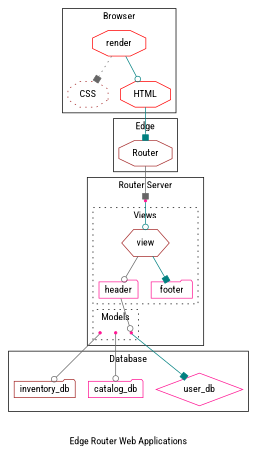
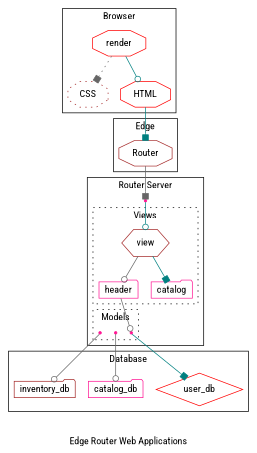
node "footer": label "footer" -> "catalog"
node "user_db": color deeppink -> red
